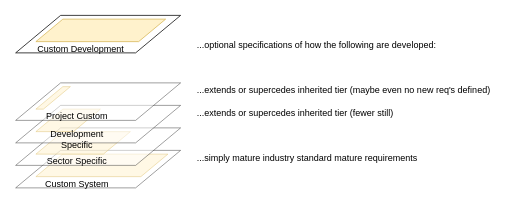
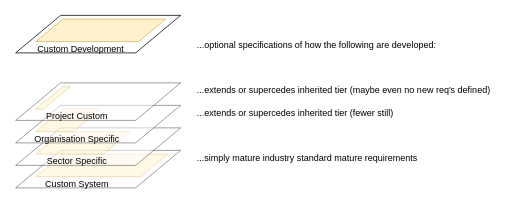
node "Development Specific": label "Development Specific" -> "Organisation Specific"
